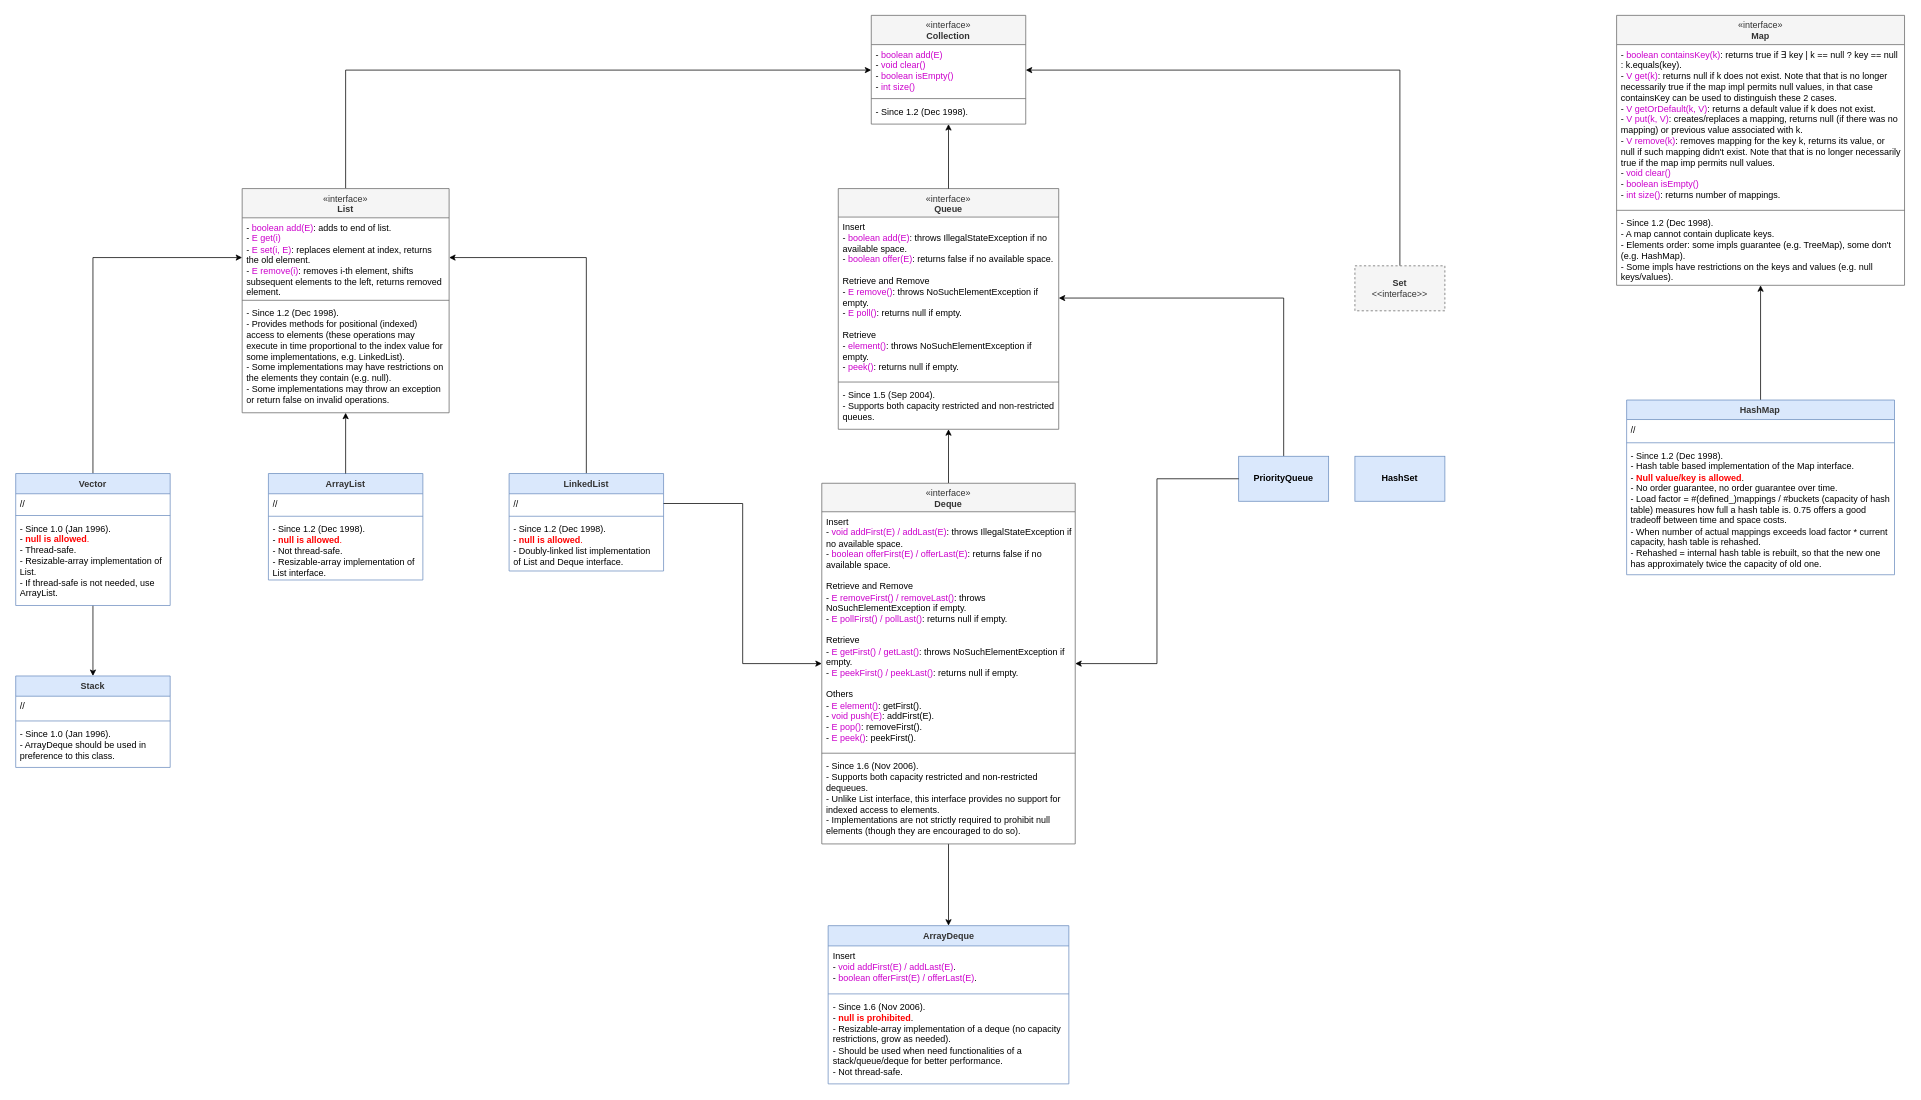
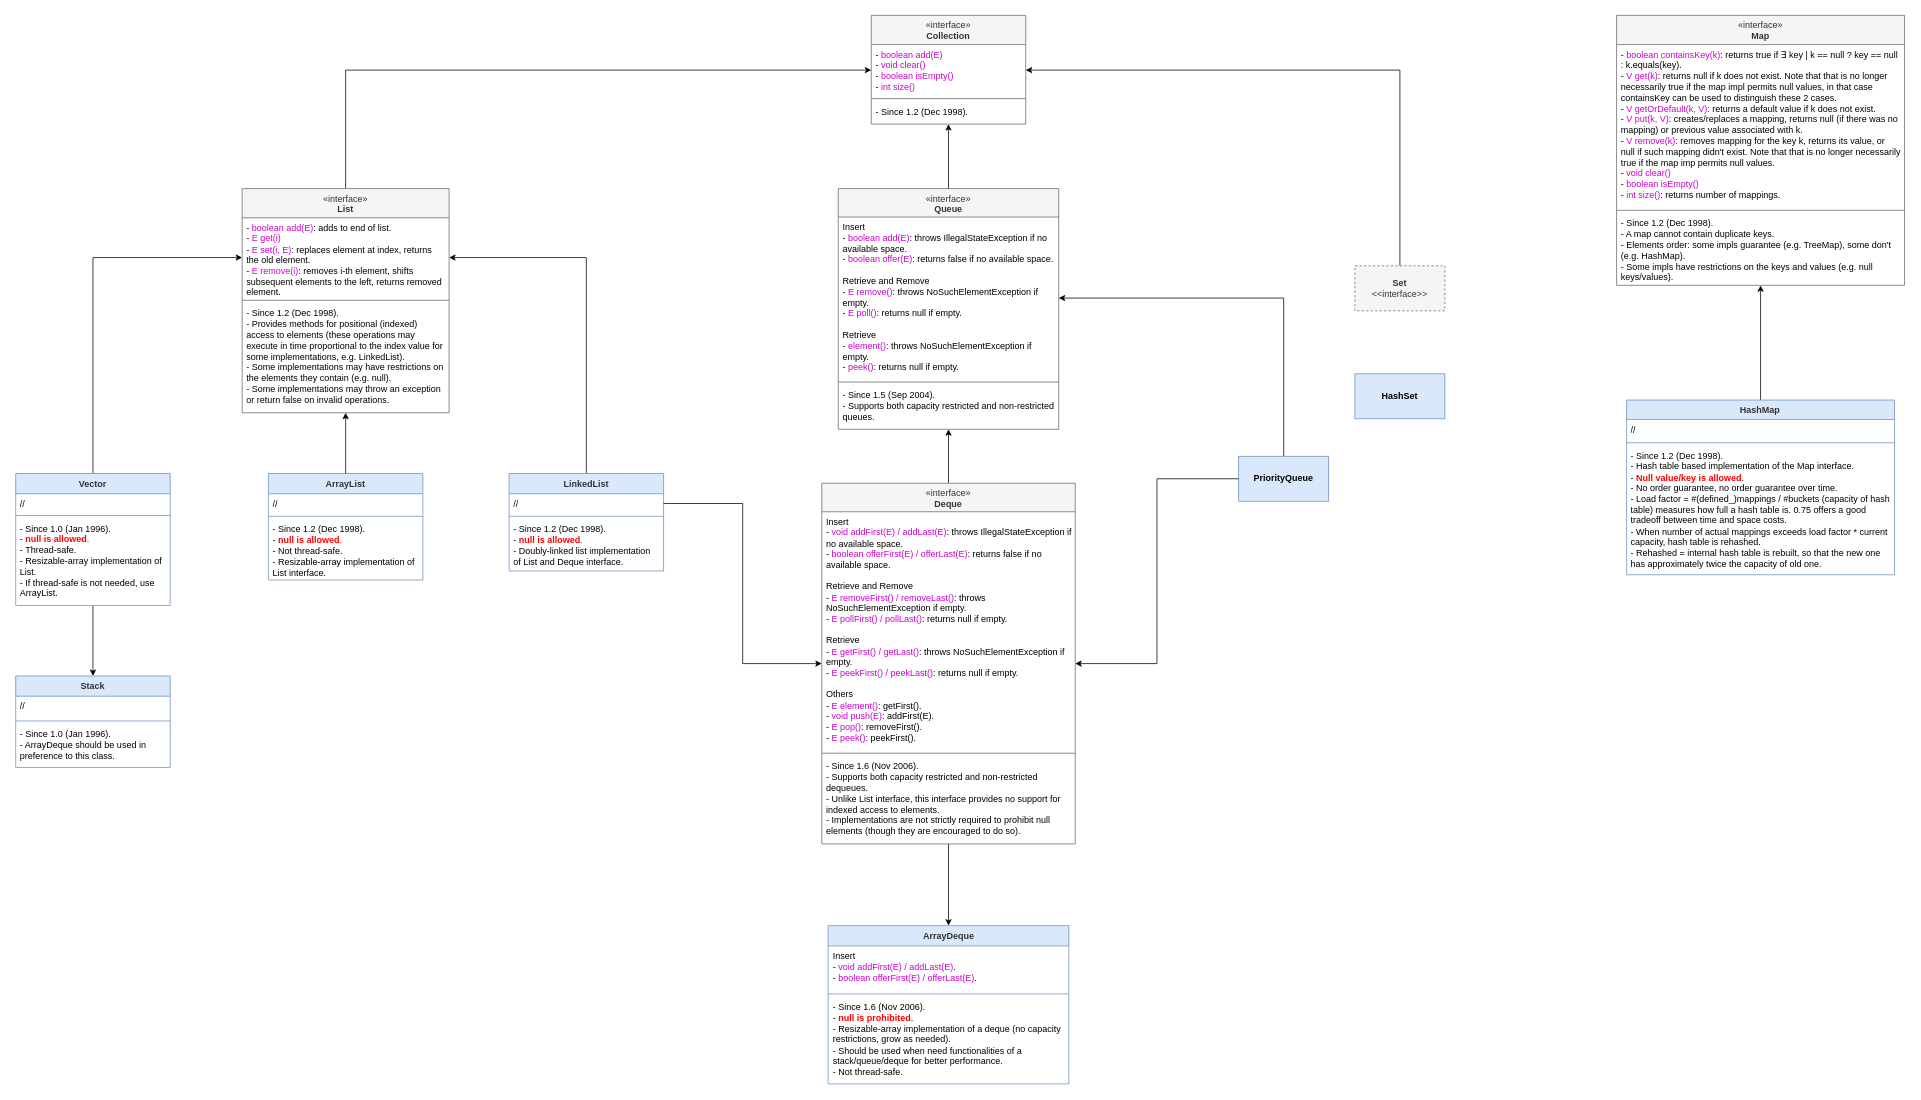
node "HashSet": moved (1400, 479) -> (1400, 396)
